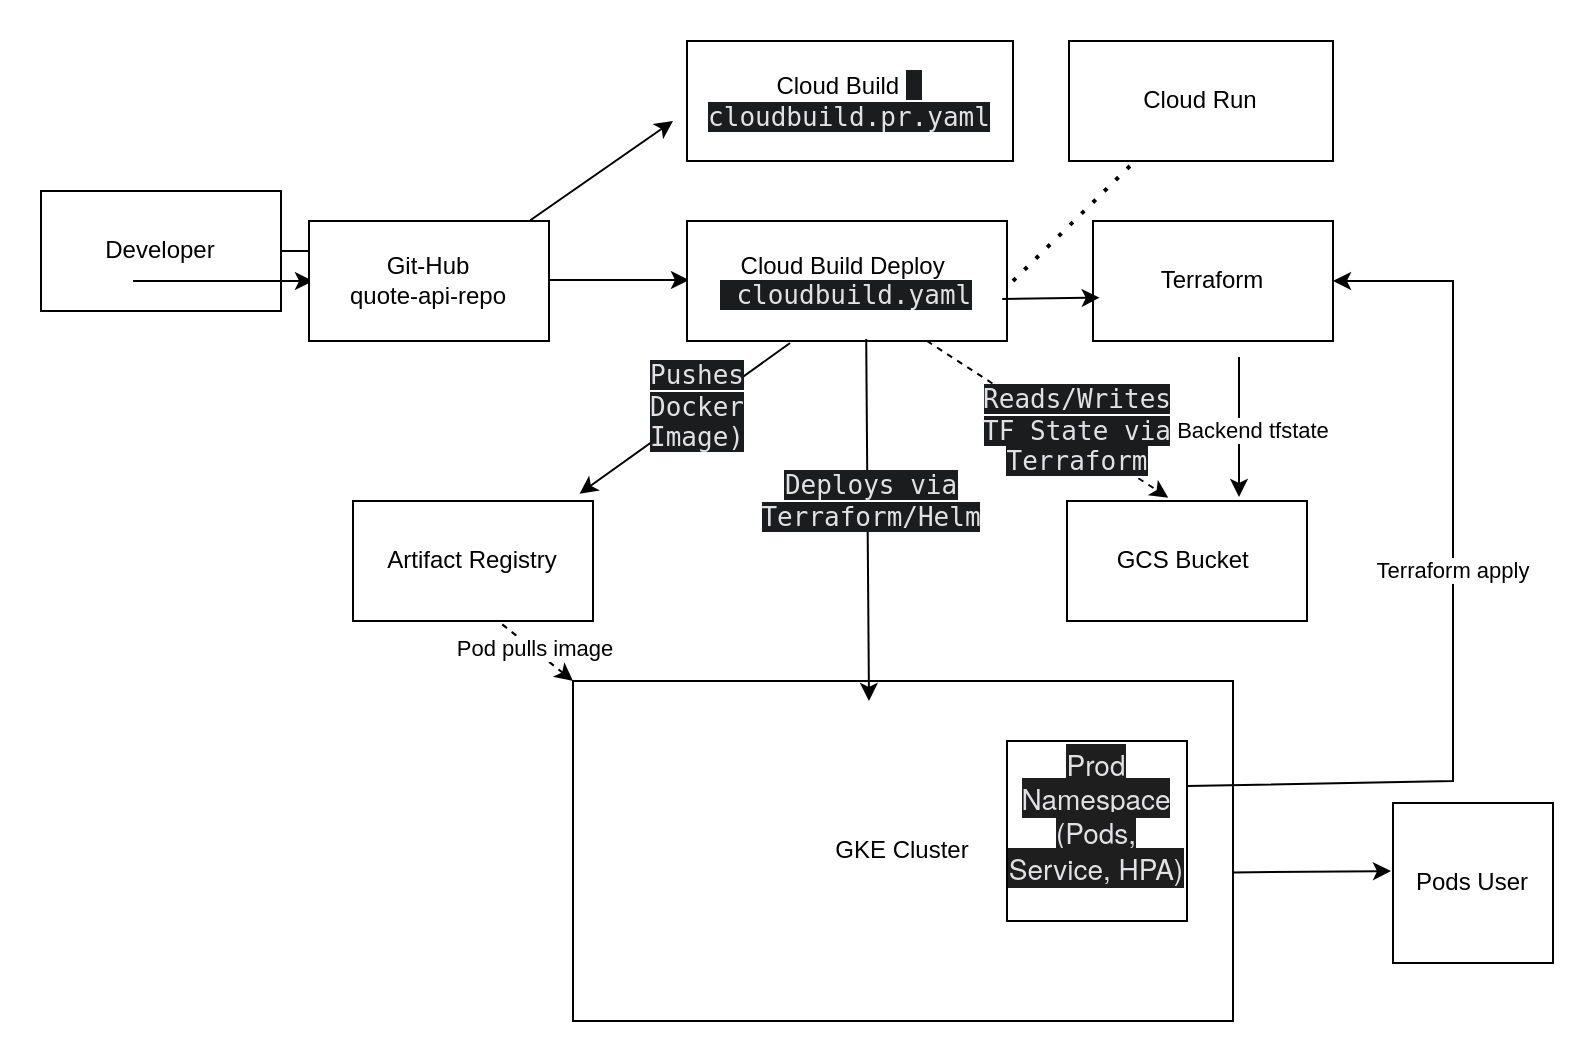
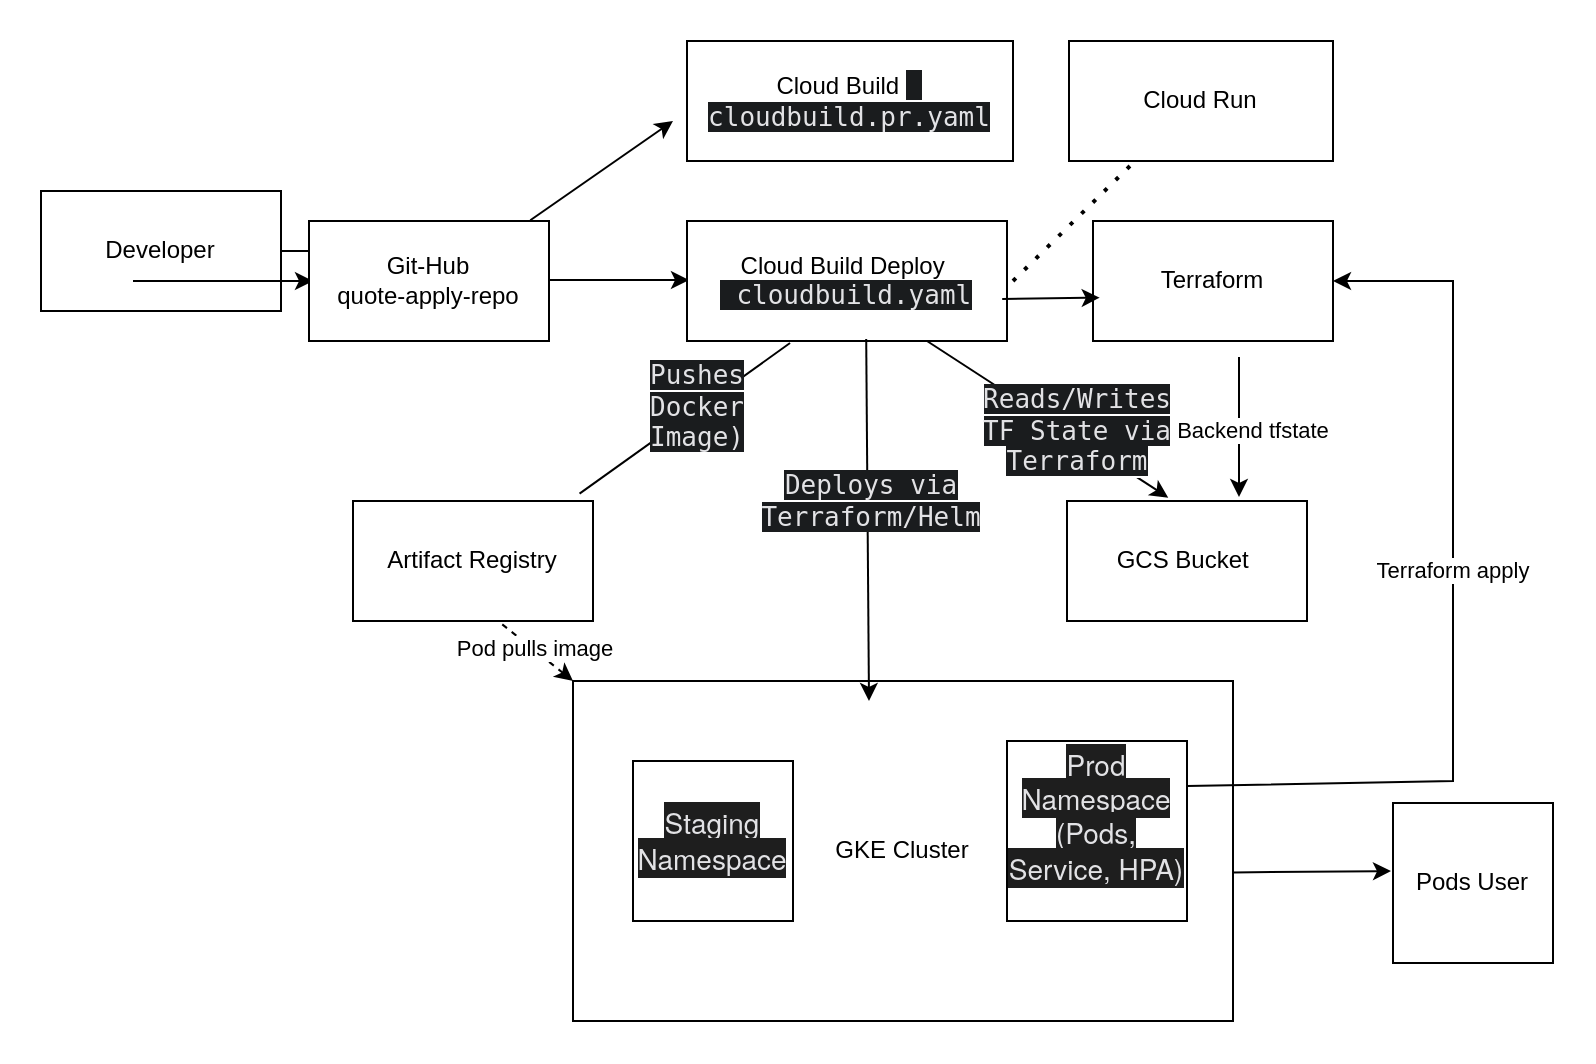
node "Git-Hub quote-api-repo": label "Git-Hub quote-api-repo" -> "Git-Hub quote-apply-repo"
edge "Cloud Build Deploy cloudbuild.yaml" -> "GCS Bucket": style dashed -> solid
edge "Cloud Build Deploy cloudbuild.yaml" -> "Artifact Registry": arrowhead classic -> none
node "Staging Namespace": added
